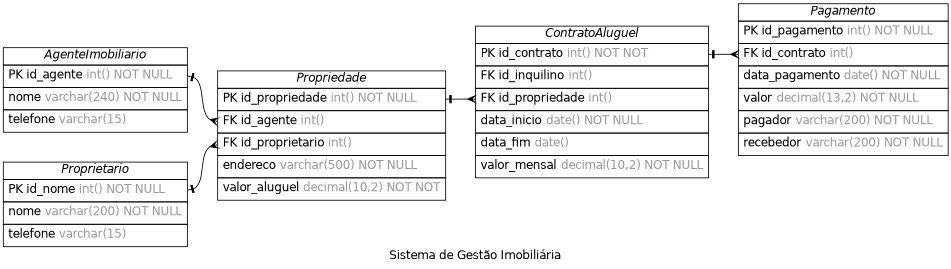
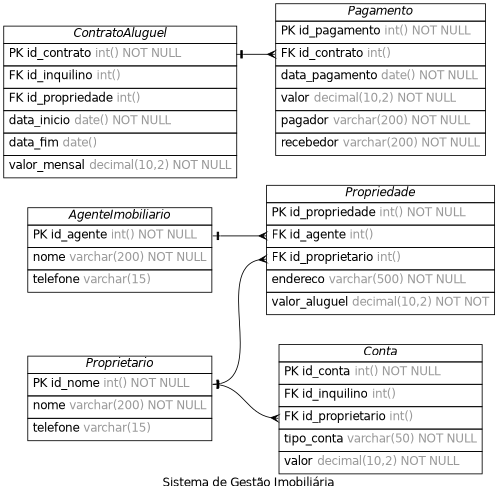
node "ContratoAluguel": text "int() NOT NOT" -> "int() NOT NULL"
node "AgenteImobiliario": text "varchar(240) NOT NULL" -> "varchar(200) NOT NULL"
node "Pagamento": text "decimal(13,2) NOT NULL" -> "decimal(10,2) NOT NULL"
edge "ContratoAluguel" -- "Propriedade": removed
node "Conta": added
